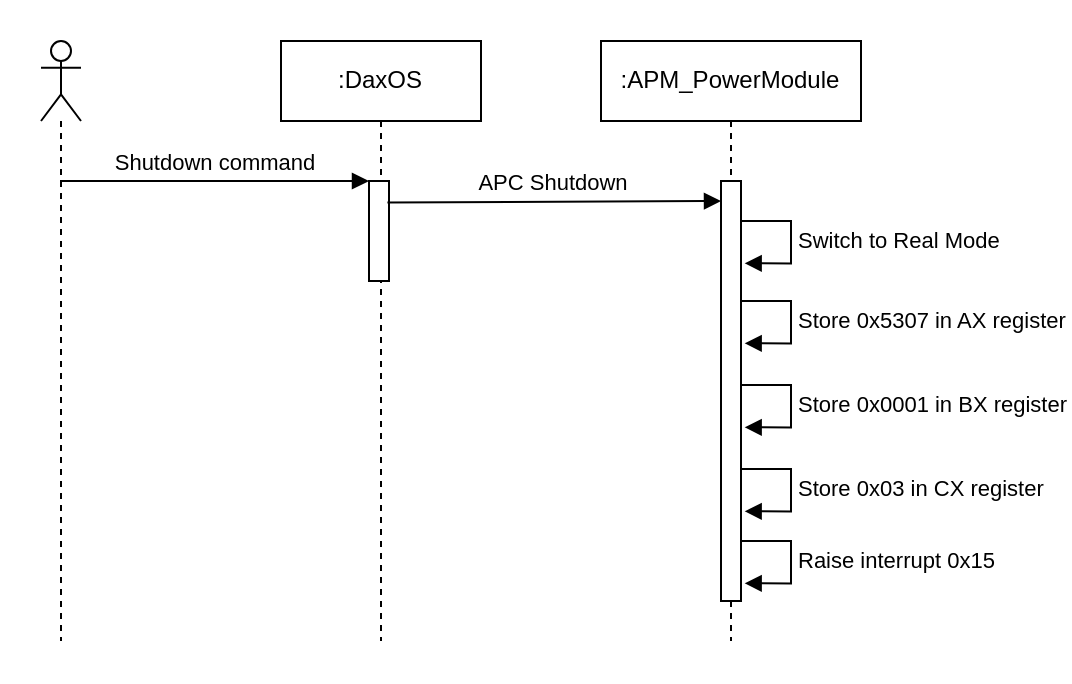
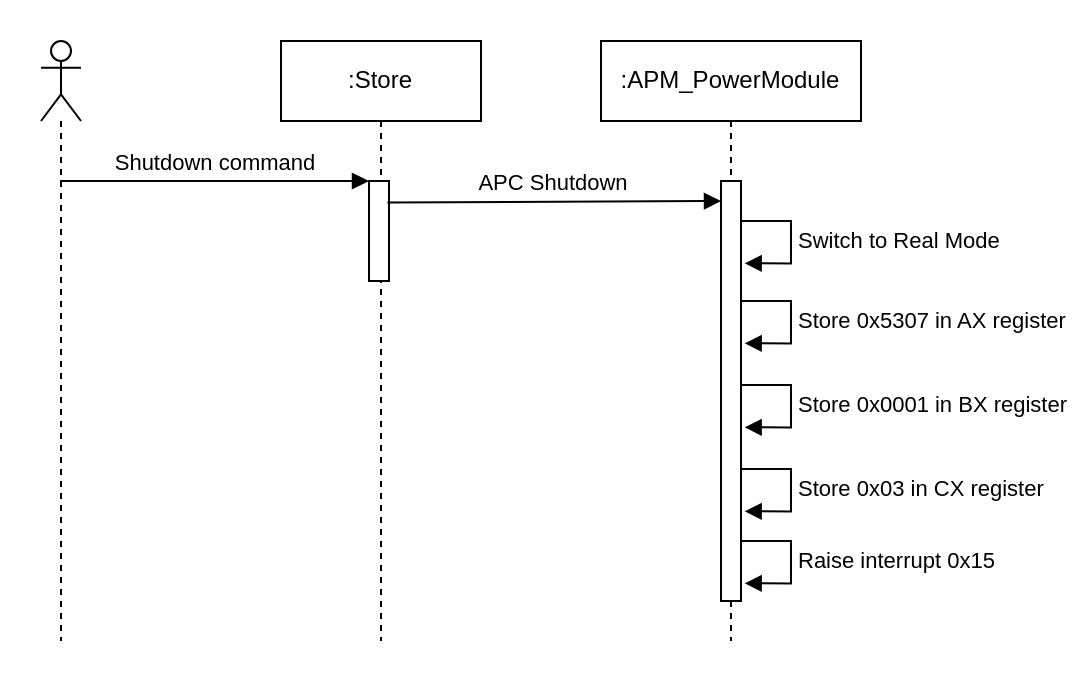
node ":DaxOS": label ":DaxOS" -> ":Store"
